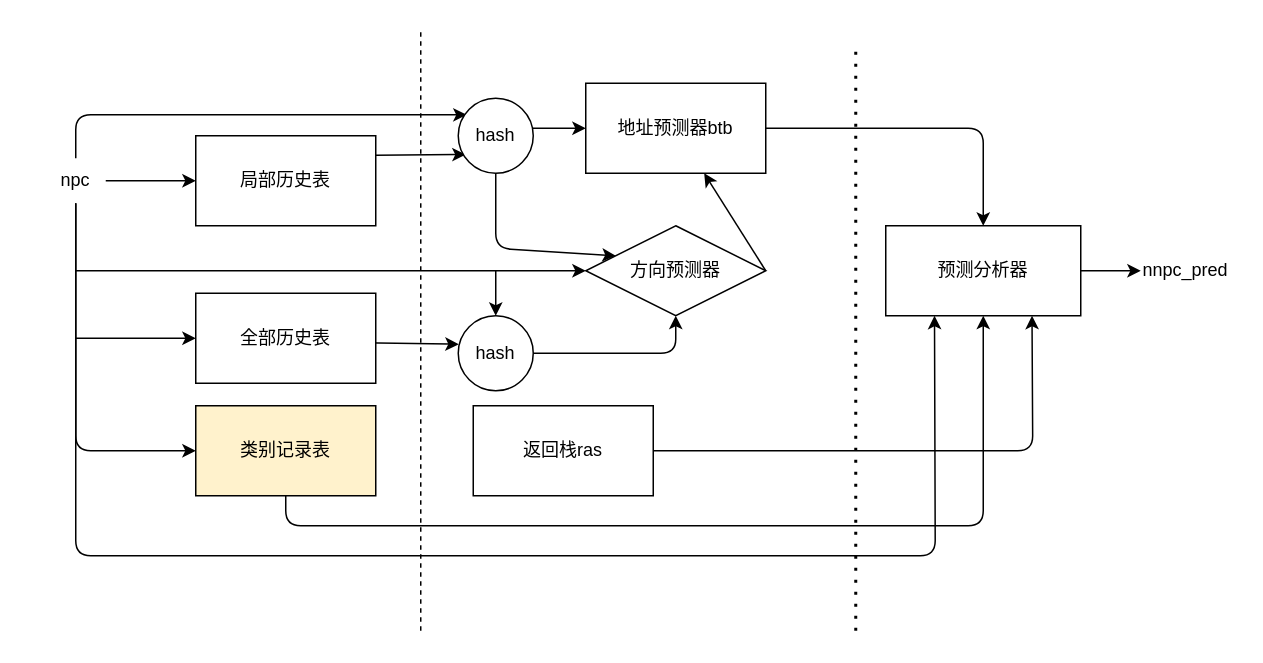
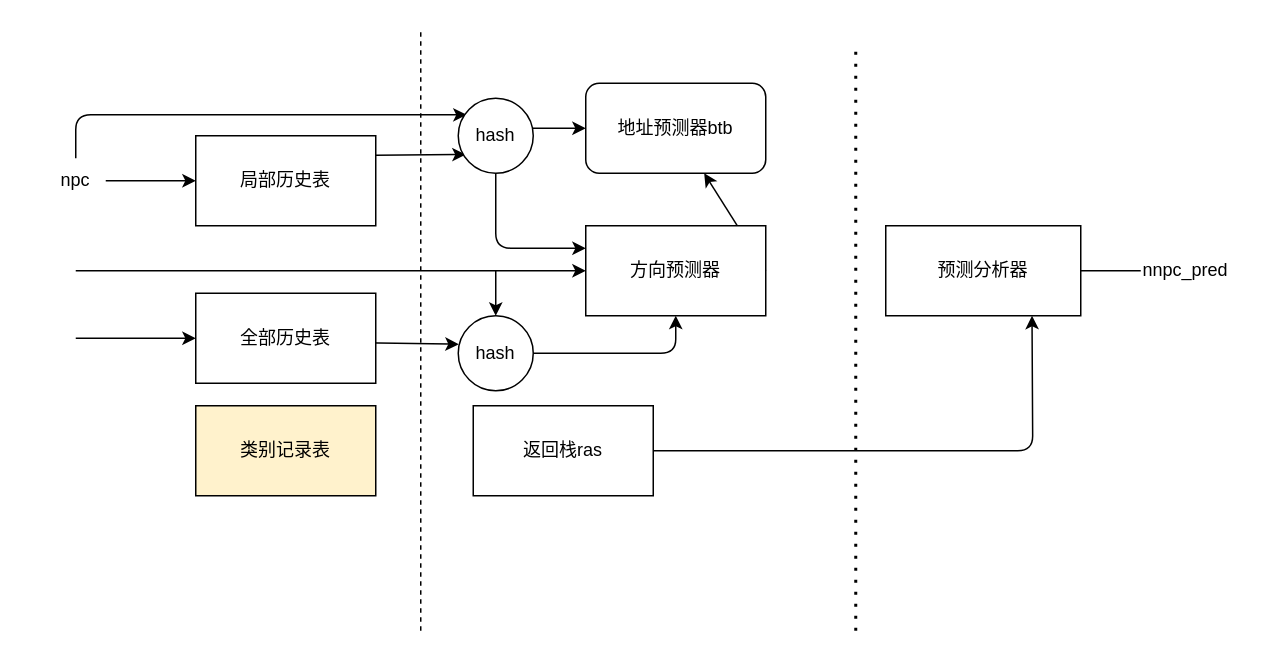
node "地址预测器btb": shape rectangle -> rounded rectangle
edge "地址预测器btb" -> "预测分析器": removed
node "方向预测器": shape diamond -> rectangle
edge "预测分析器" -> "nnpc_pred": arrowhead classic -> none
edge "npc" -> "类别记录表": removed
edge "类别记录表" -> "预测分析器": removed
edge "npc" -> "预测分析器": removed
